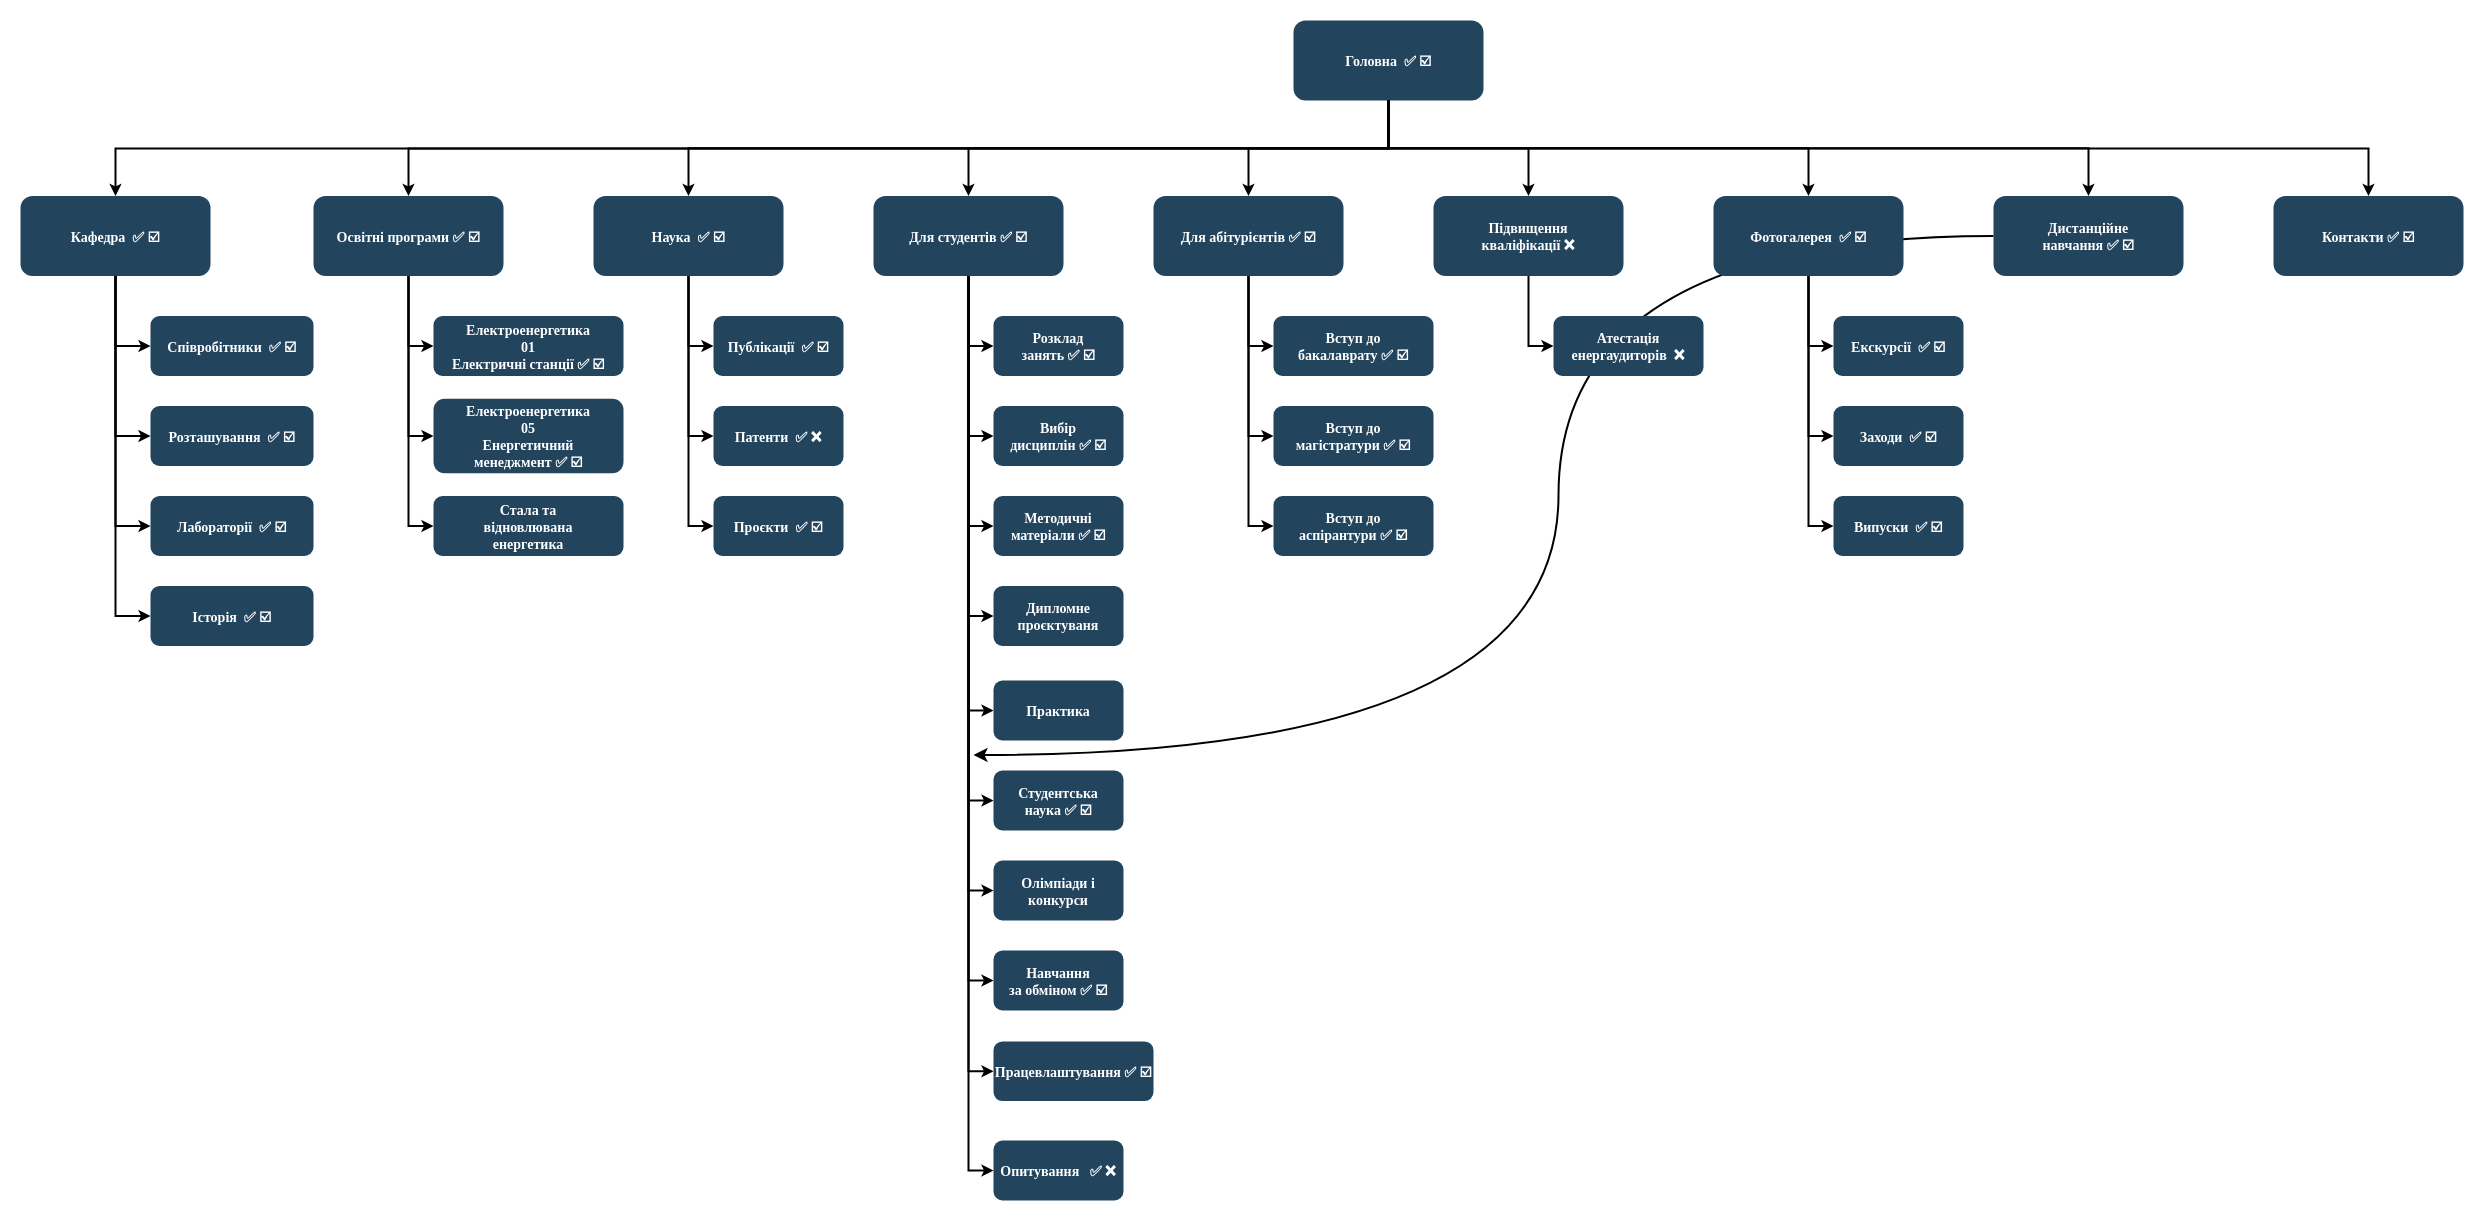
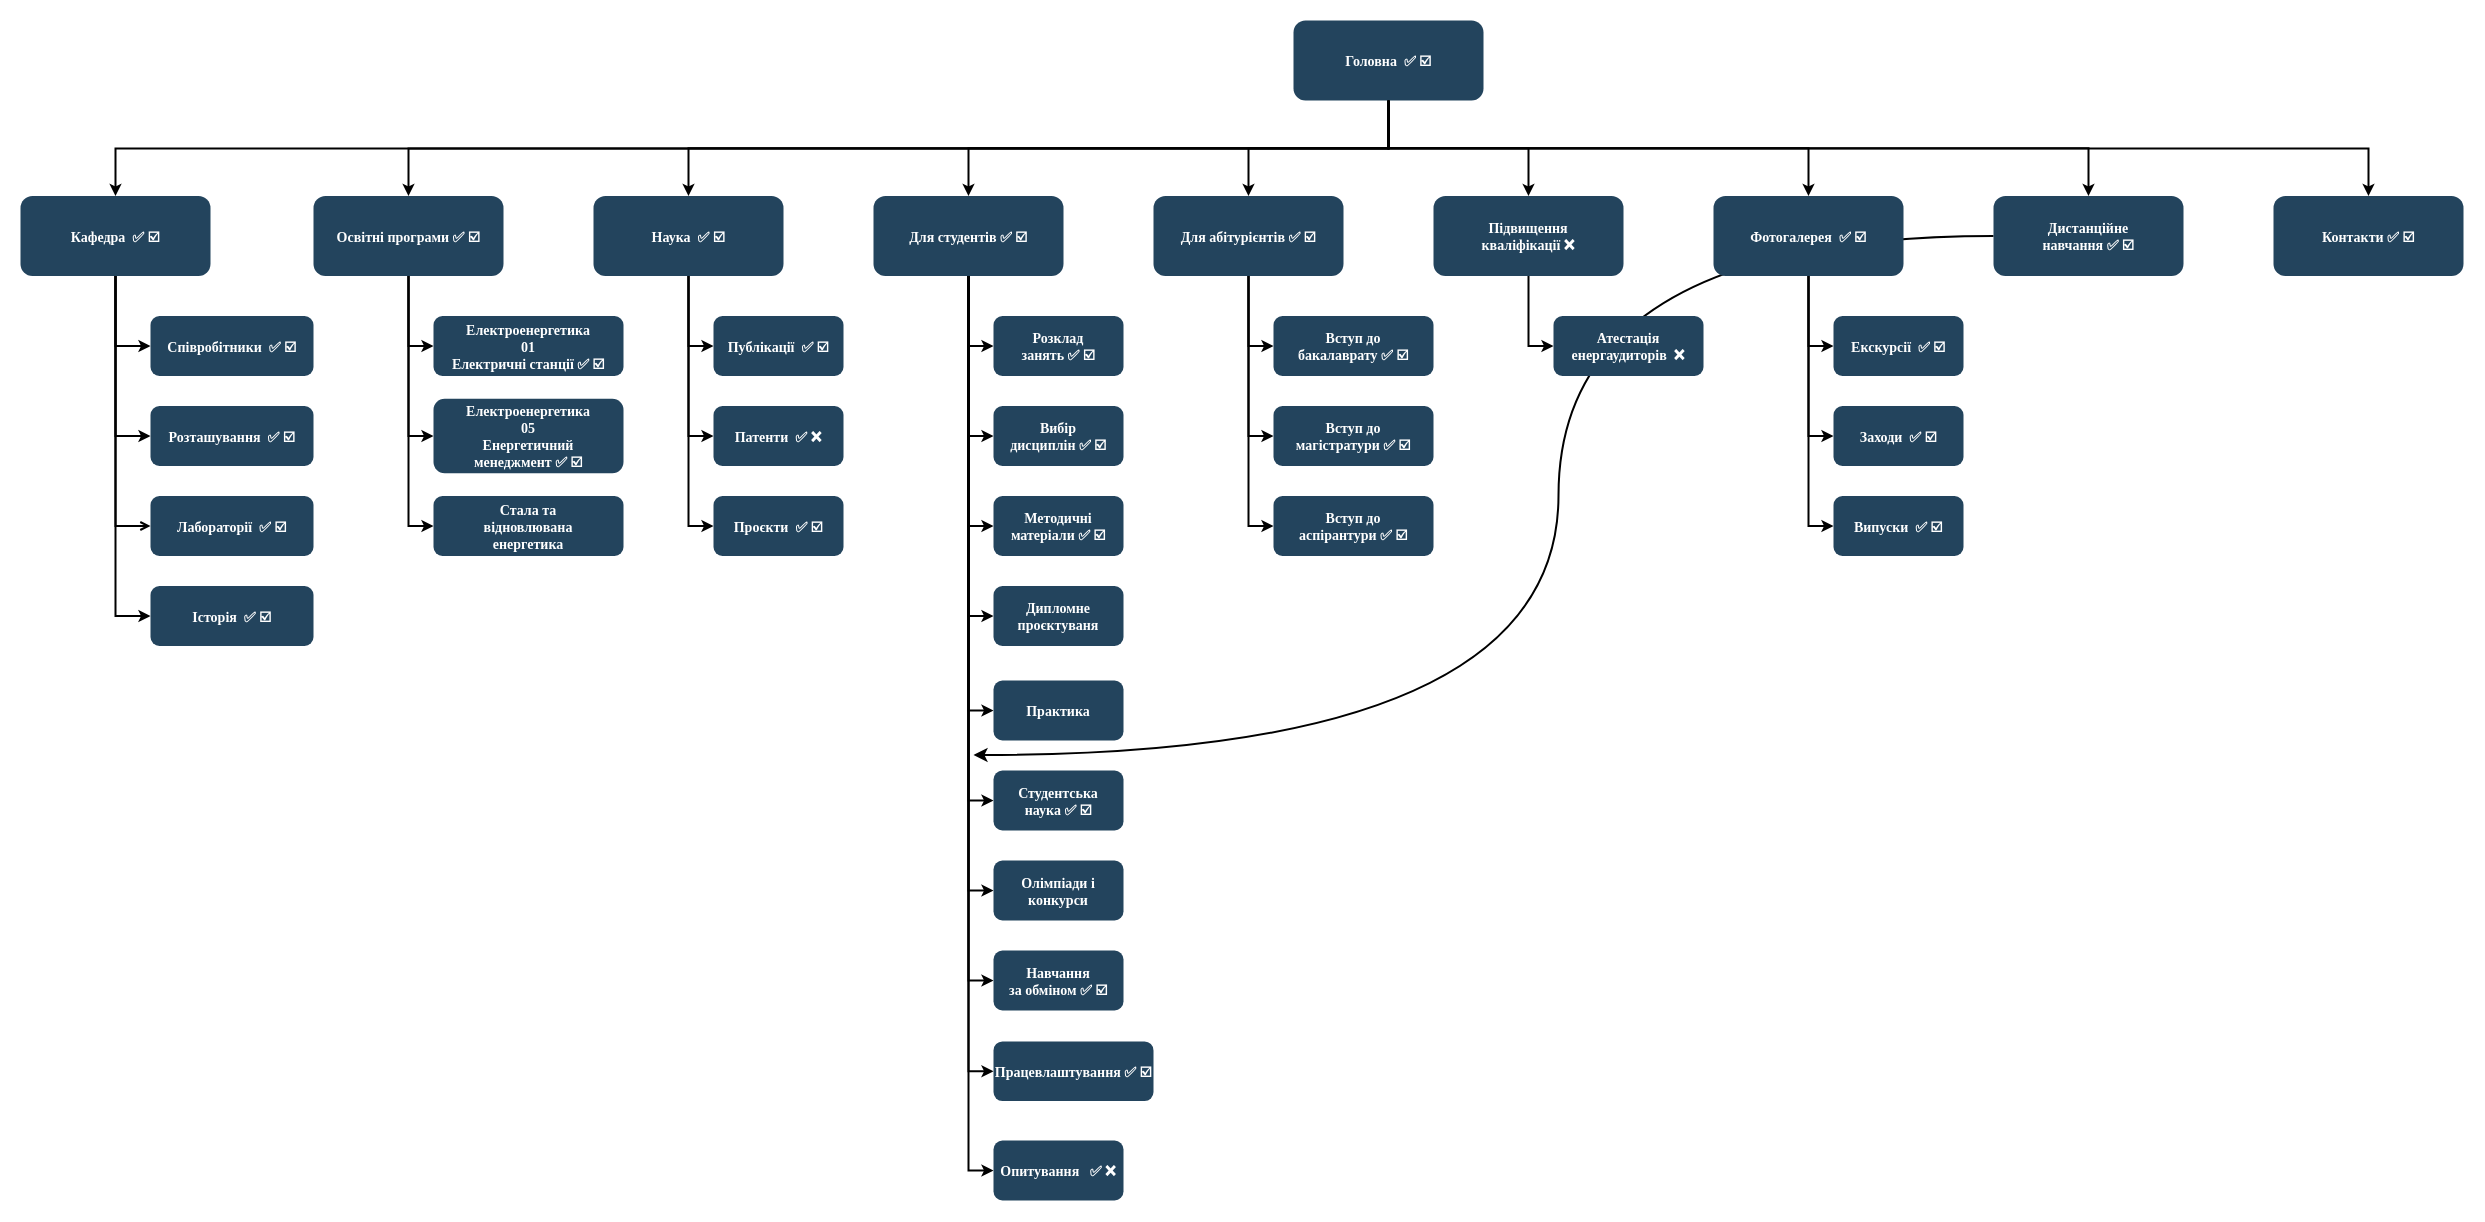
edge "Кафедра ✅ ☑️" -> "Лабораторії ✅ ☑️": arrowhead classic -> open
